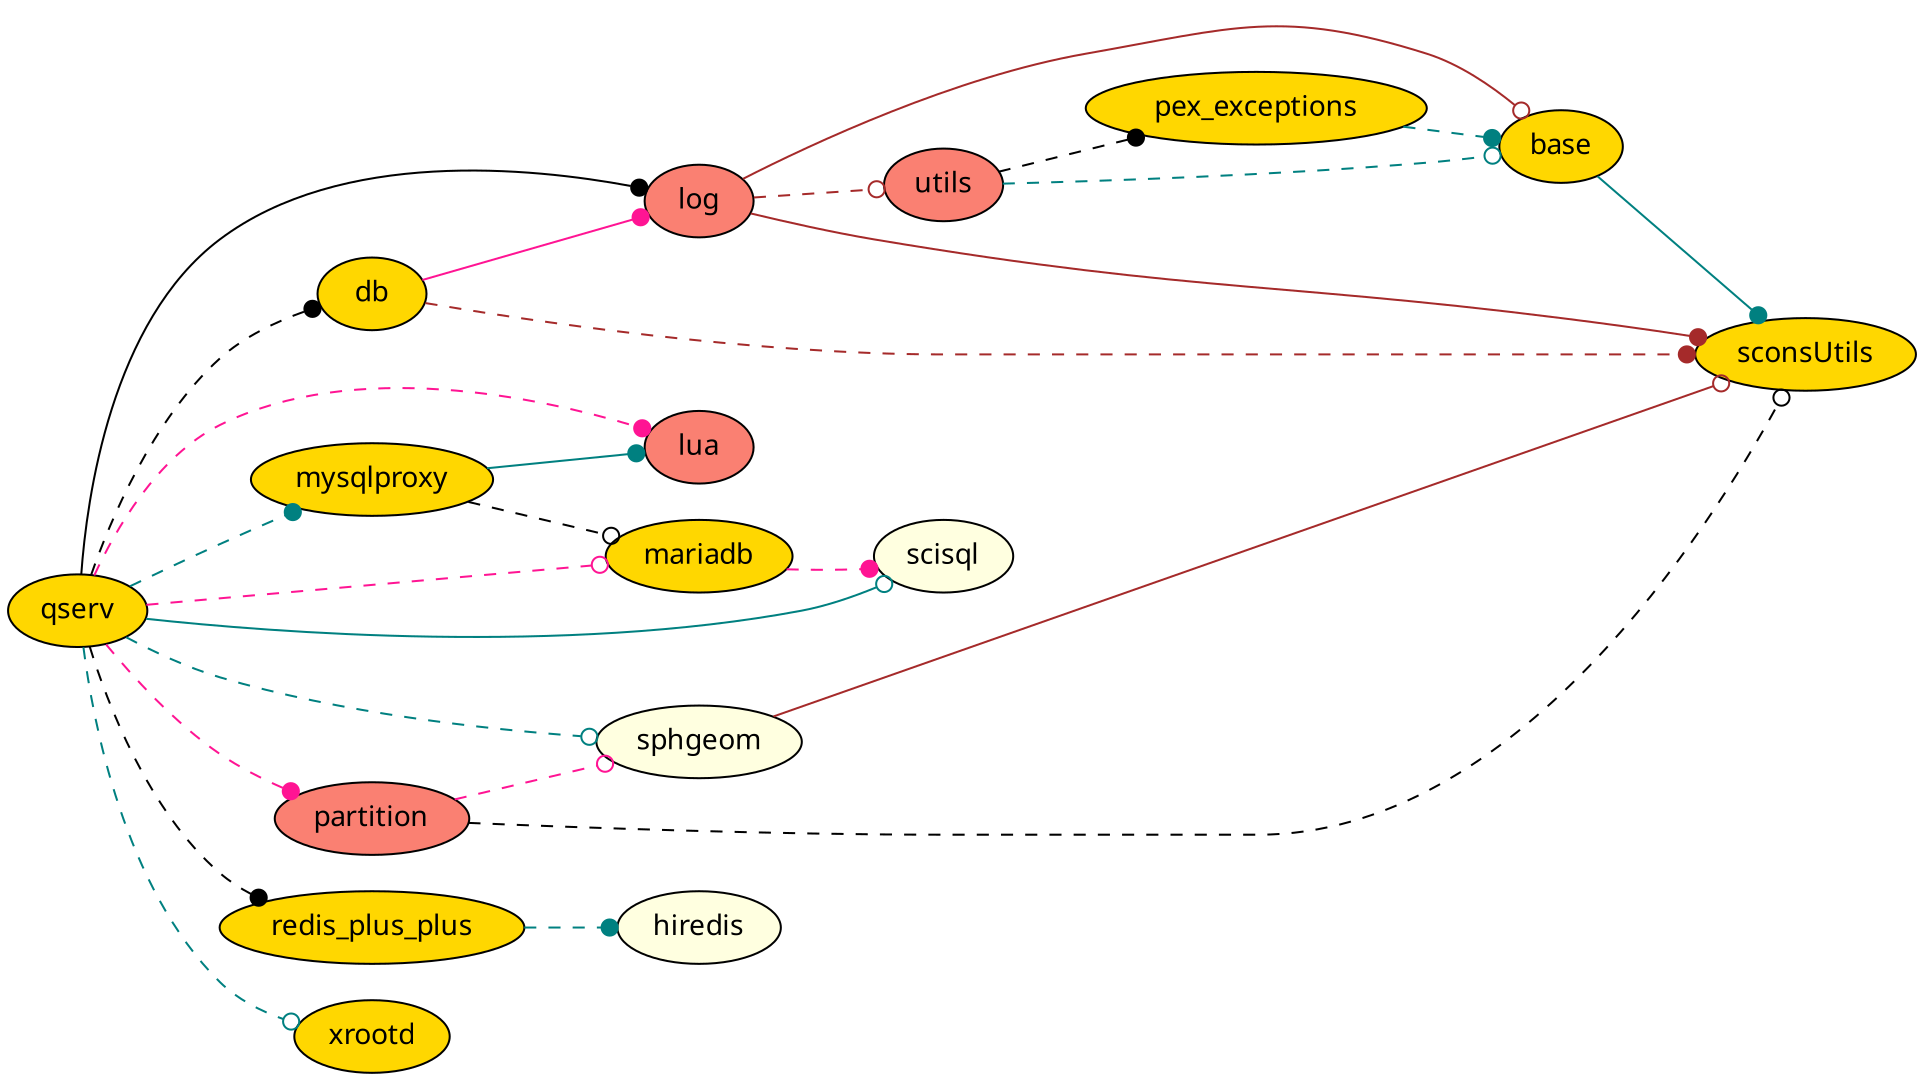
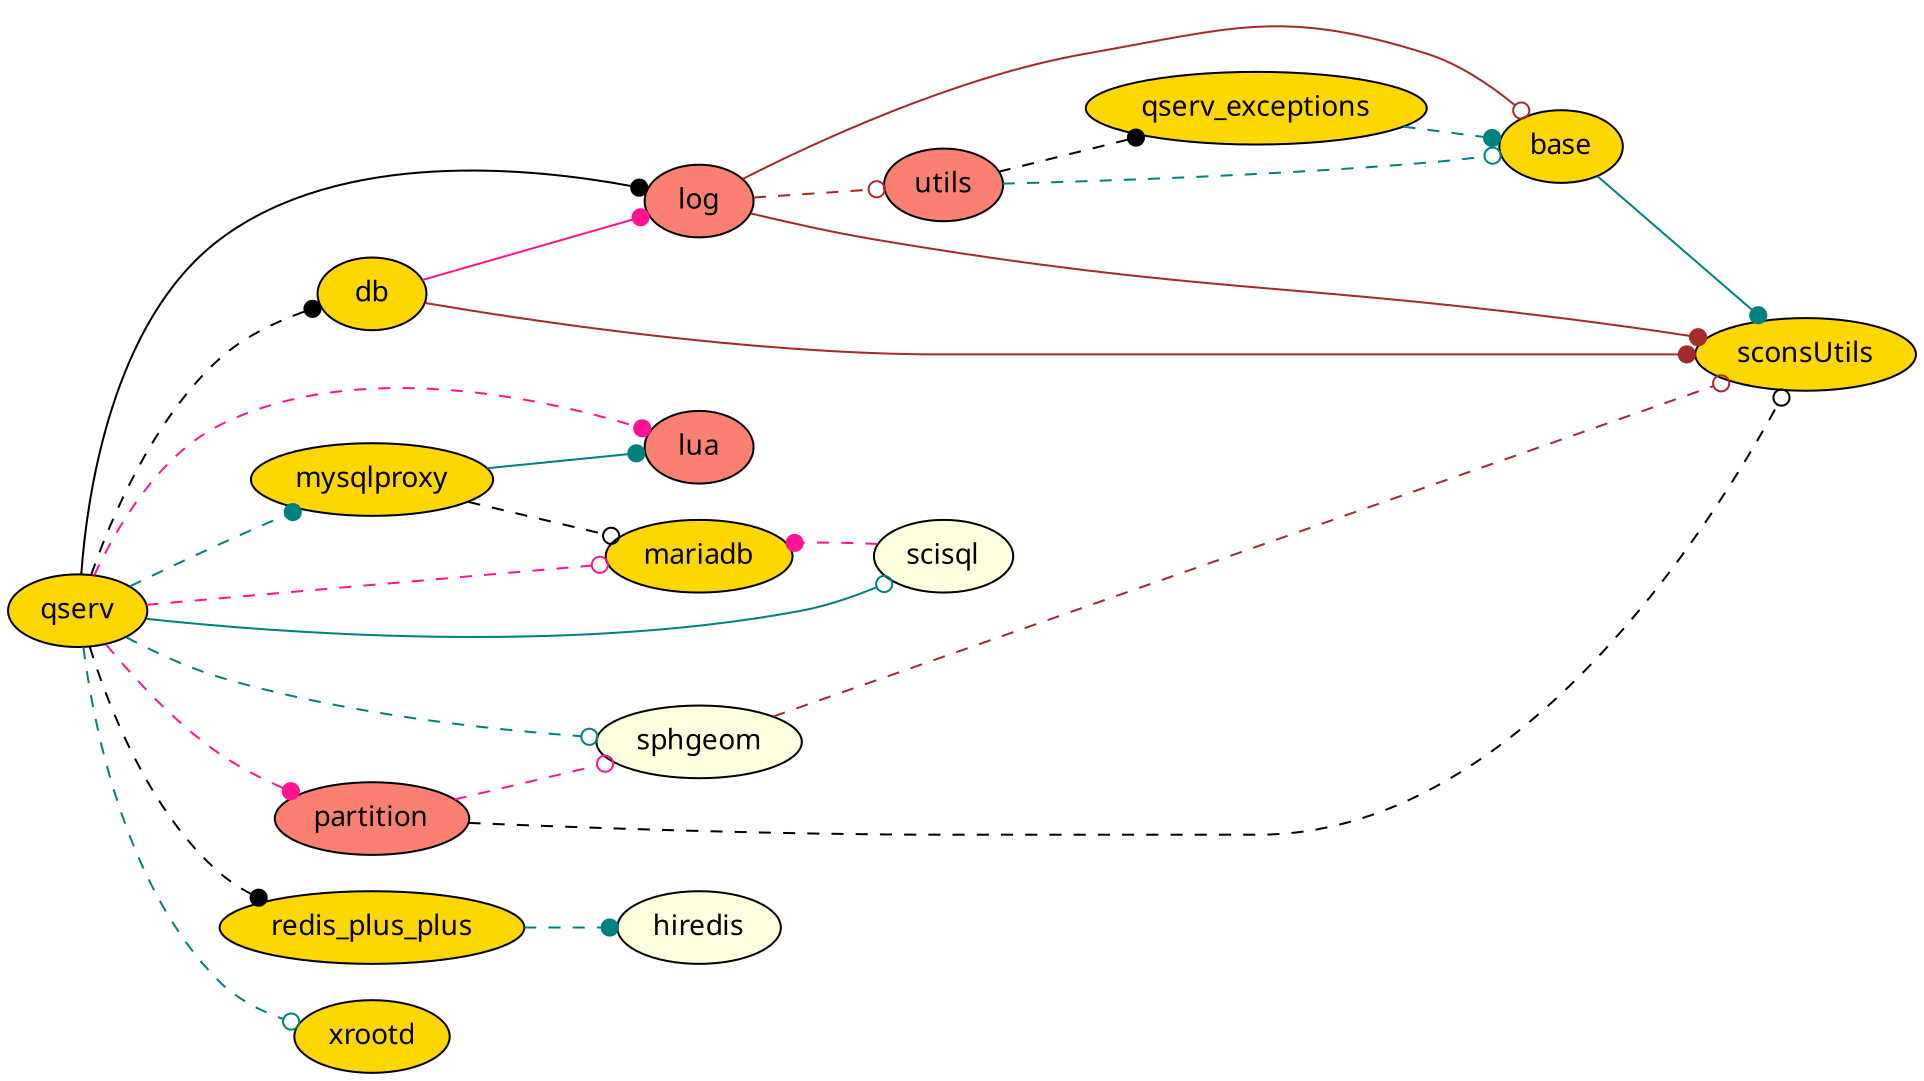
node "pex_exceptions": label "pex_exceptions" -> "qserv_exceptions"
edge "db" -> "sconsUtils": style dashed -> solid
edge "sphgeom" -> "sconsUtils": style solid -> dashed
edge "mariadb" -> "scisql": reversed
